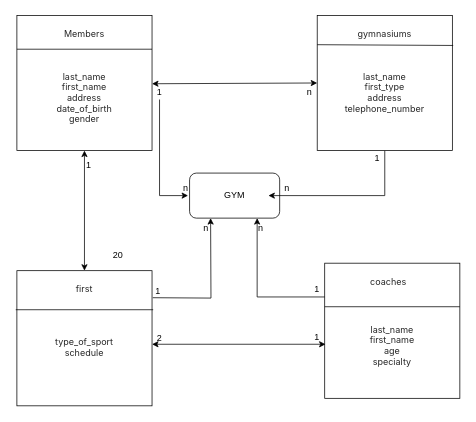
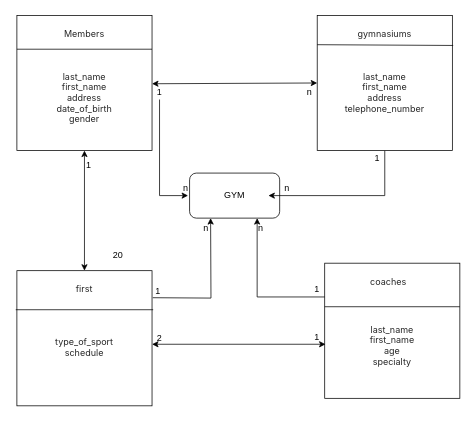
node "last_name first_type address telephone_number": label "last_name first_type address telephone_number" -> "last_name first_name address telephone_number"
